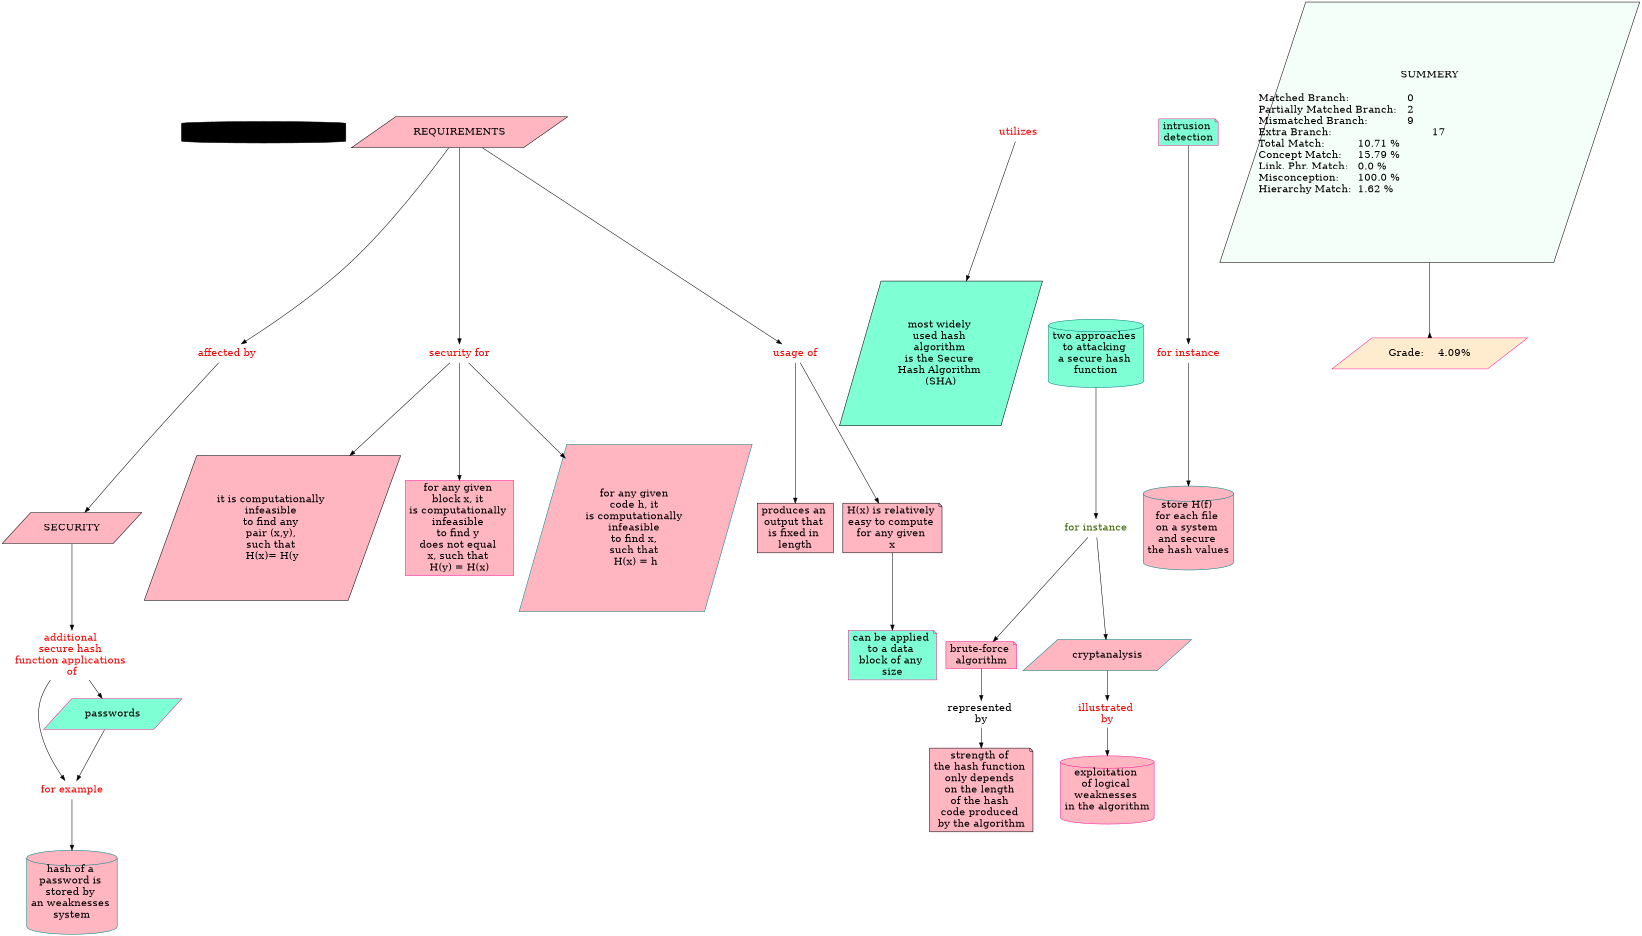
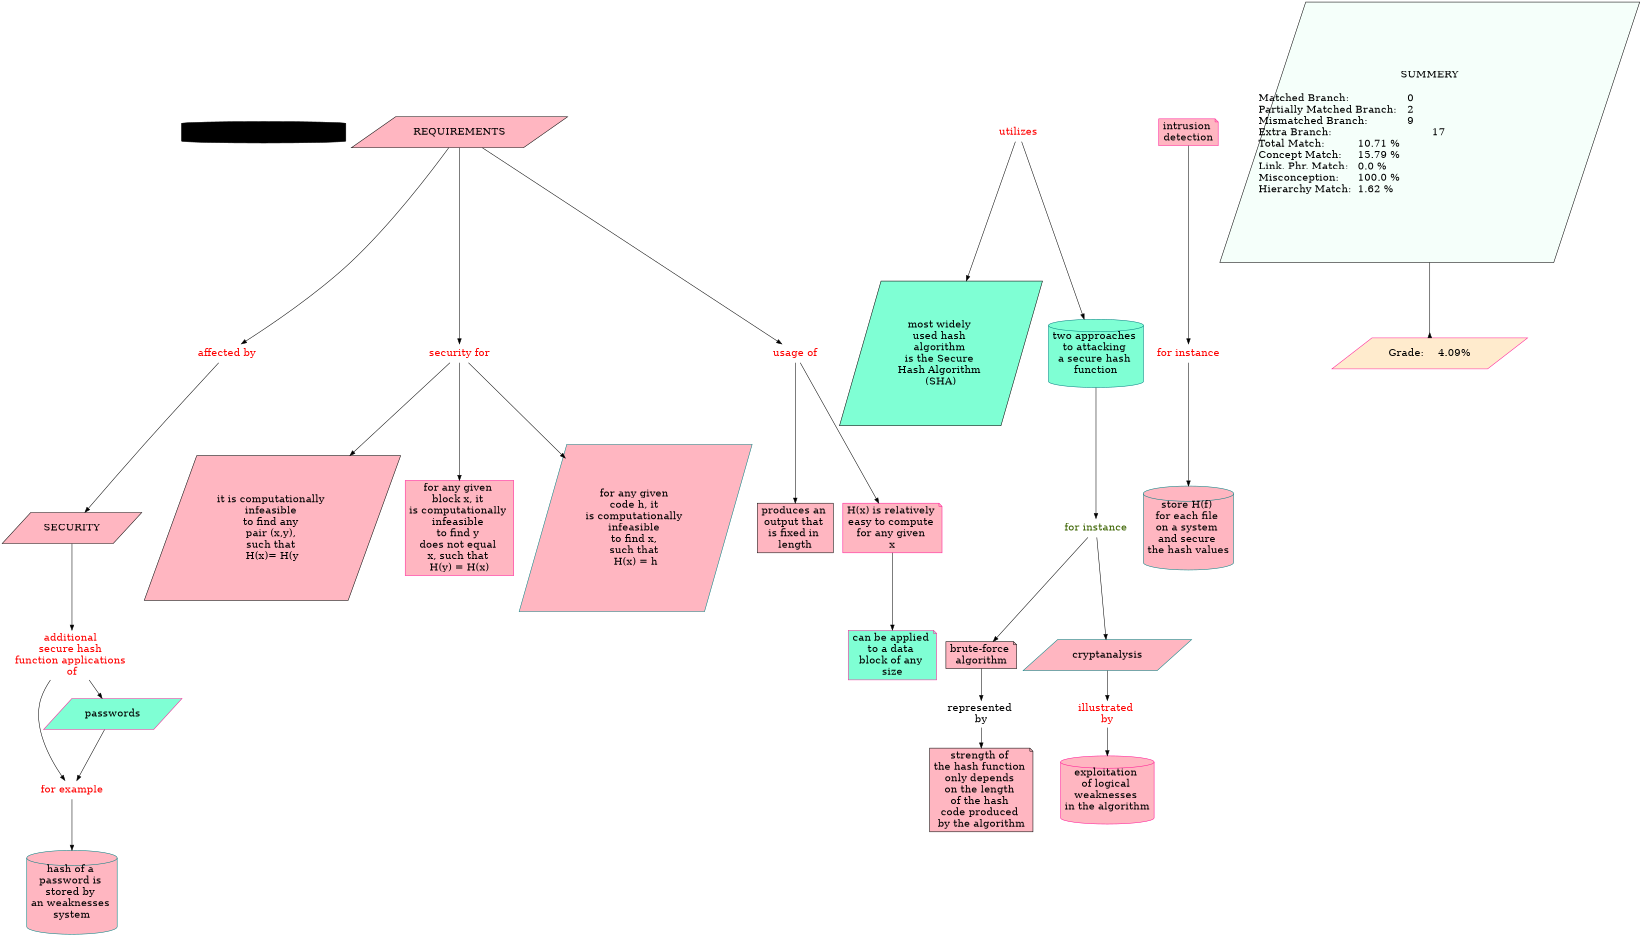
node "intrusion detection": fillcolor aquamarine -> #ffb6c1
edge "utilizes" -> "two approaches to attacking a secure hash function": added
node "H(x) is relatively easy to compute for any given x": color black -> deeppink
node "brute-force algorithm": color deeppink -> black
